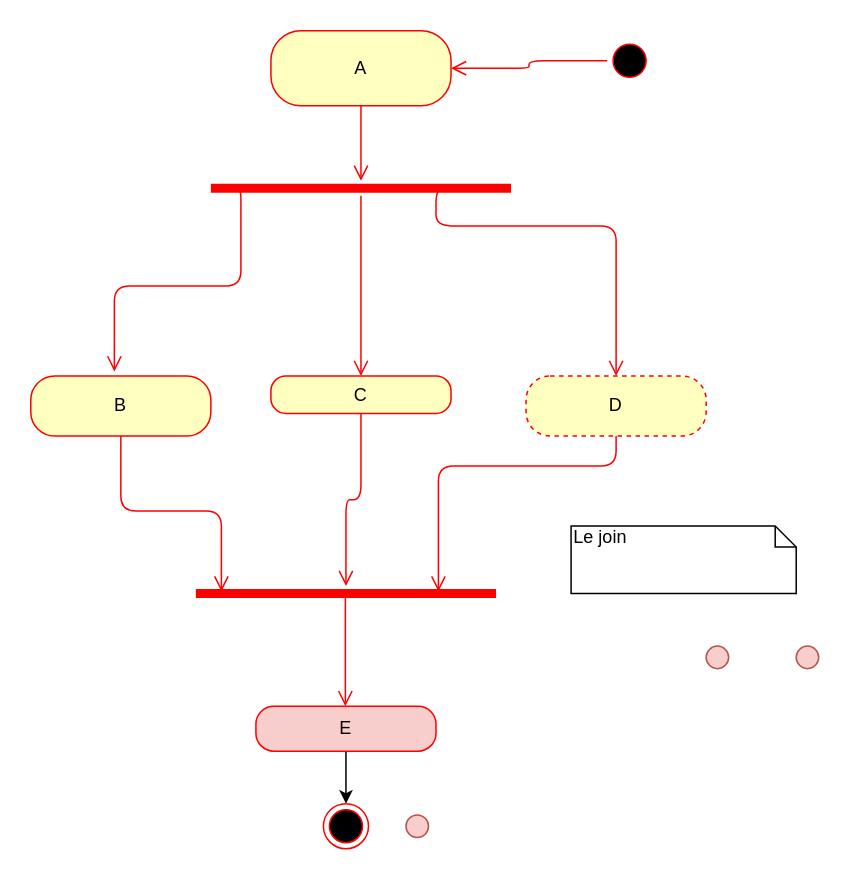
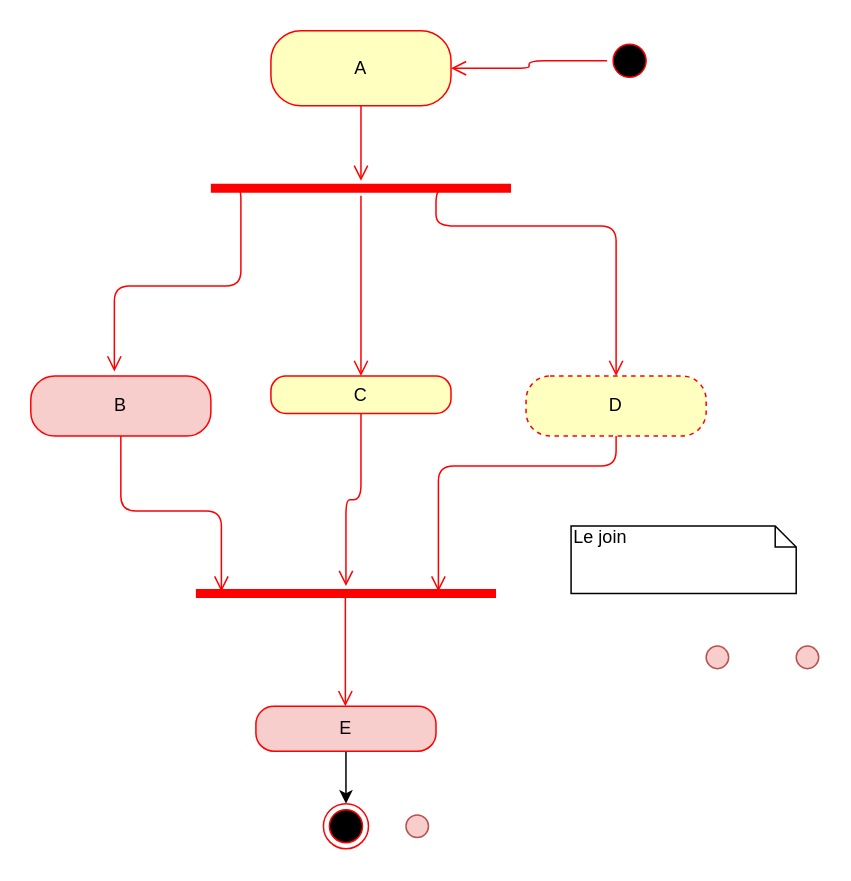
node "B": fillcolor #ffffc0 -> #f8cecc
